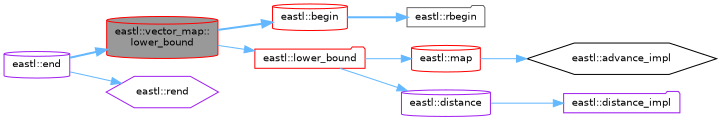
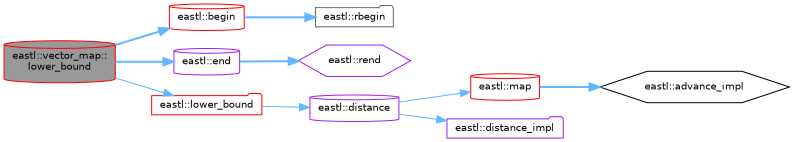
edge "eastl::end" -> "eastl::vector_map:: lower_bound": reversed
edge "eastl::lower_bound" -> "eastl::map": now "eastl::distance" -> "eastl::map"
edge "eastl::map" -> "eastl::advance_impl": style solid -> bold
edge "eastl::end" -> "eastl::rend": style solid -> bold
